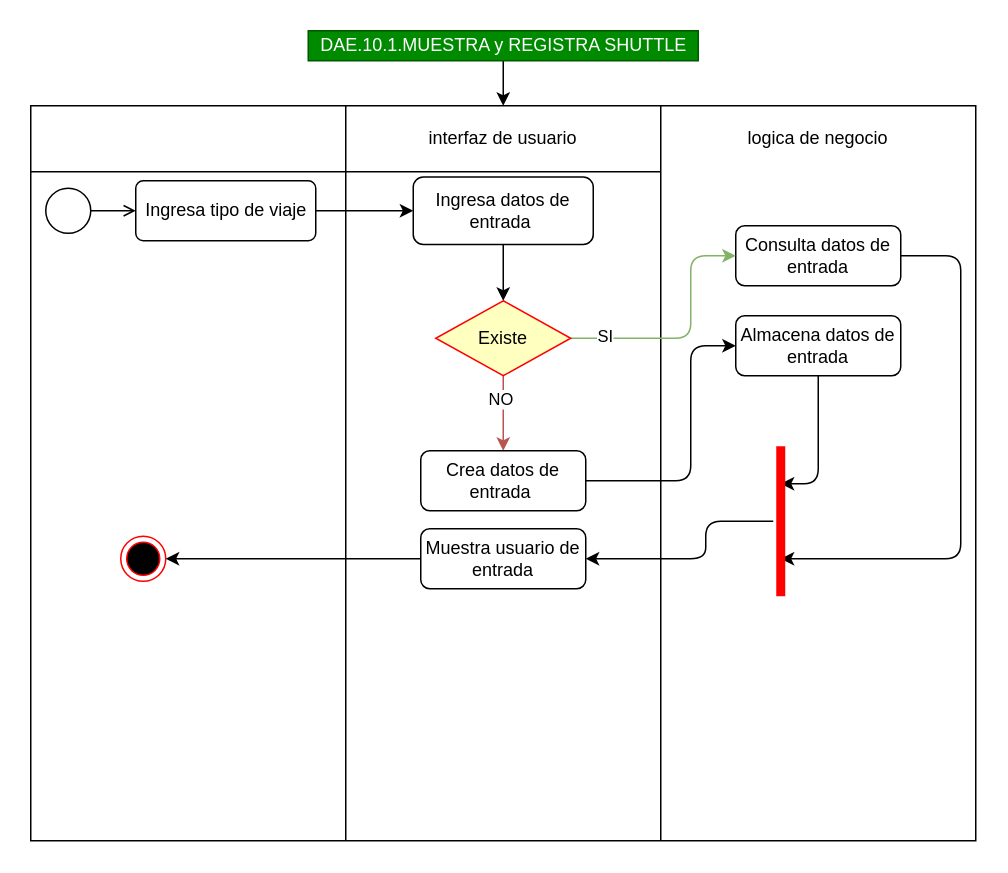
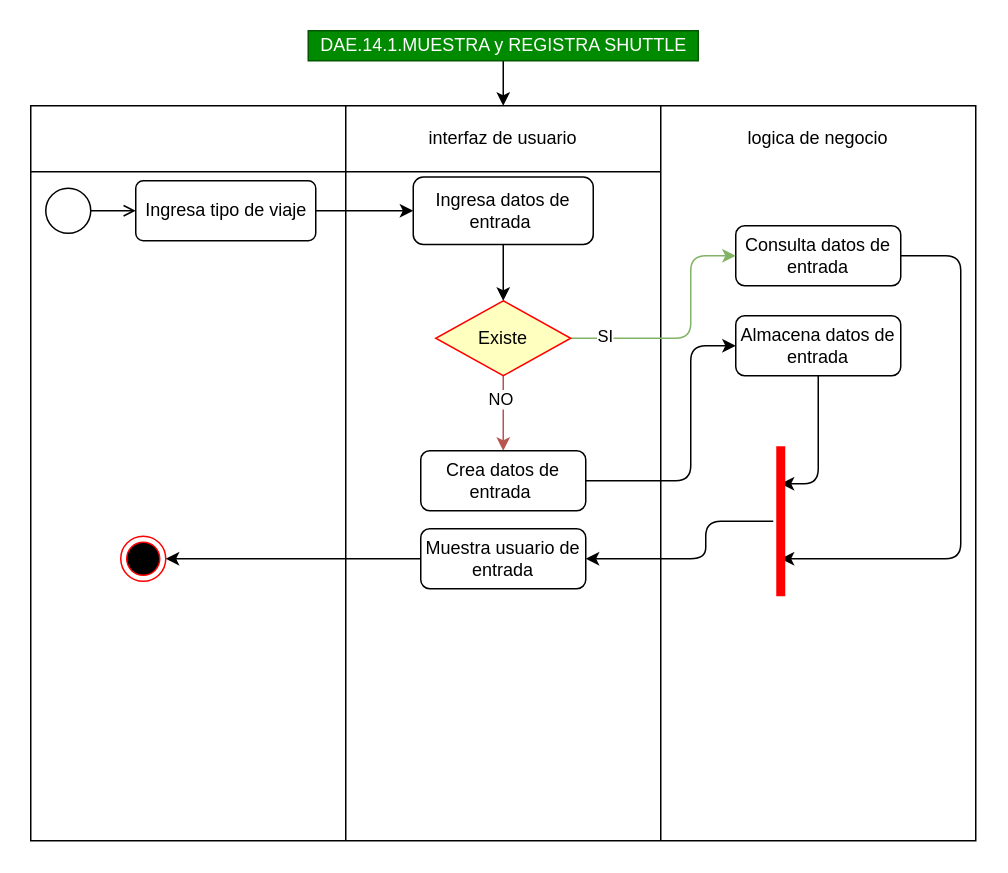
node "DAE.10.1.MUESTRA y REGISTRA SHUTTLE": label "DAE.10.1.MUESTRA y REGISTRA SHUTTLE" -> "DAE.14.1.MUESTRA y REGISTRA SHUTTLE"
